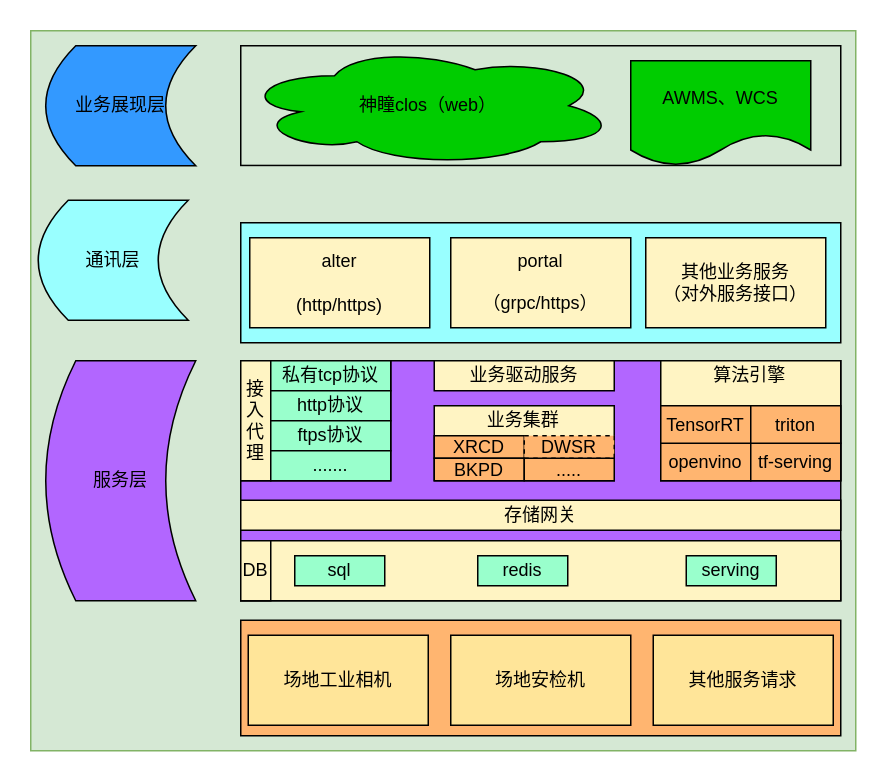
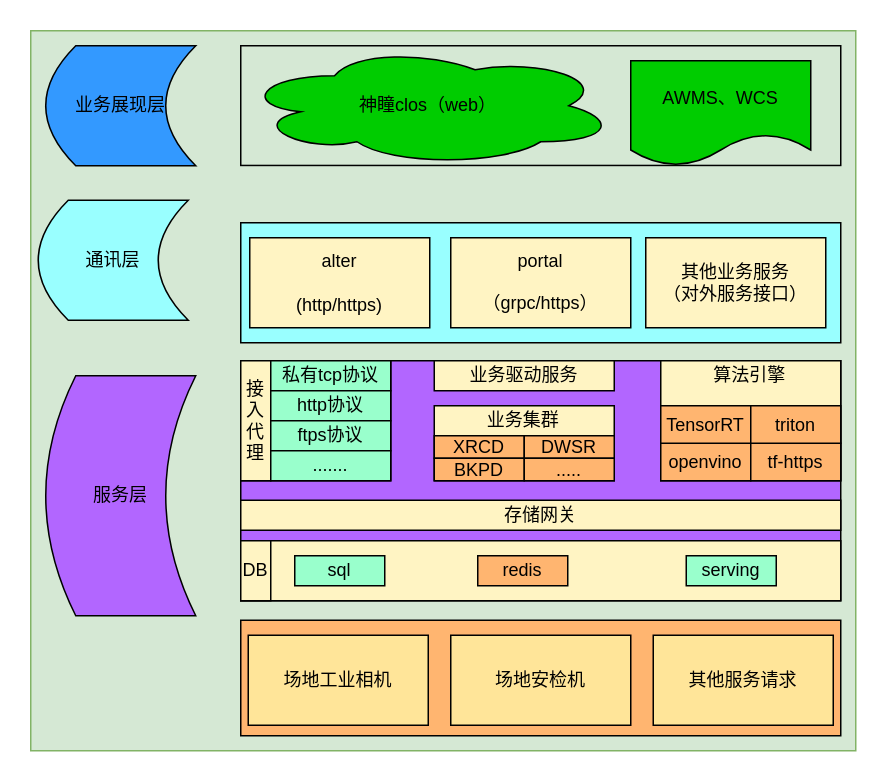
node "DWSR": style dashed -> solid
node "tf-serving": label "tf-serving" -> "tf-https"
node "服务层": moved (121, 481) -> (121, 496)
node "redis": fillcolor #99ffcc -> #ffb570
